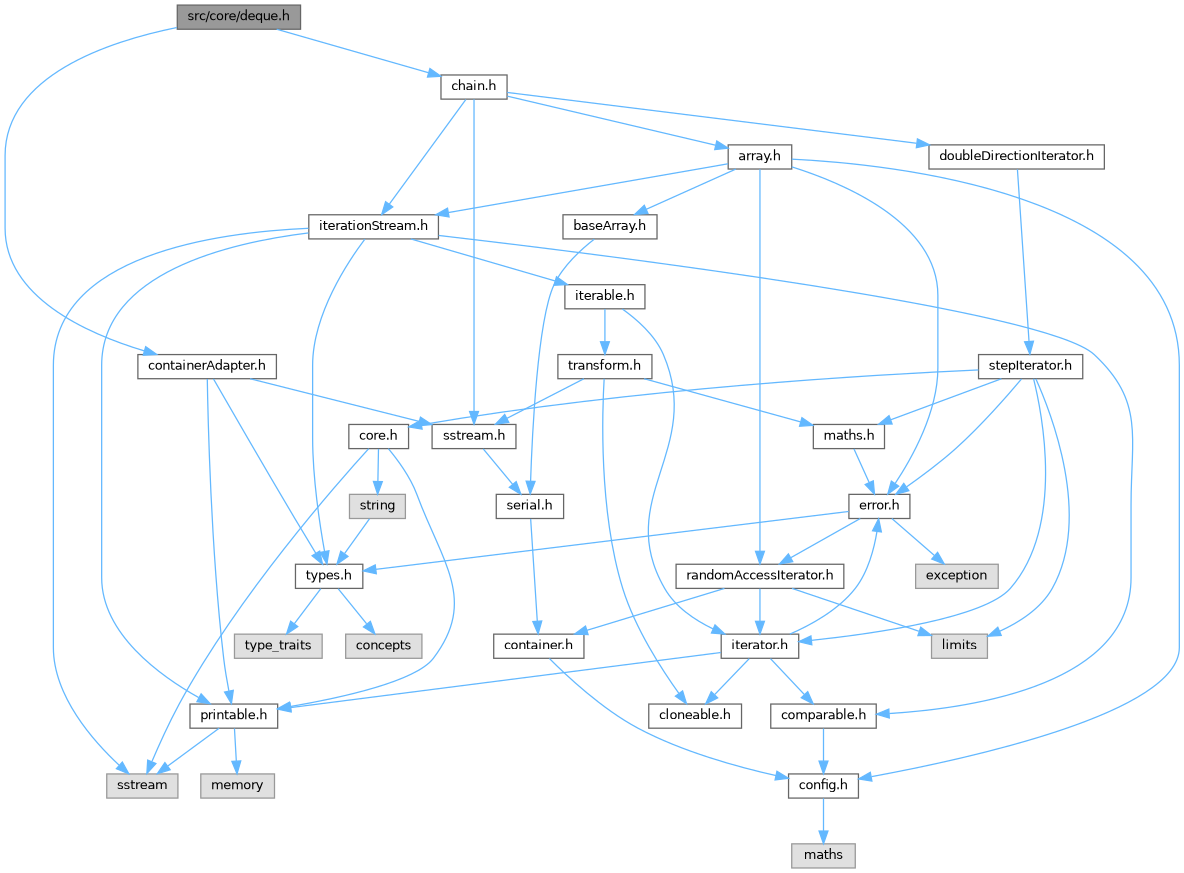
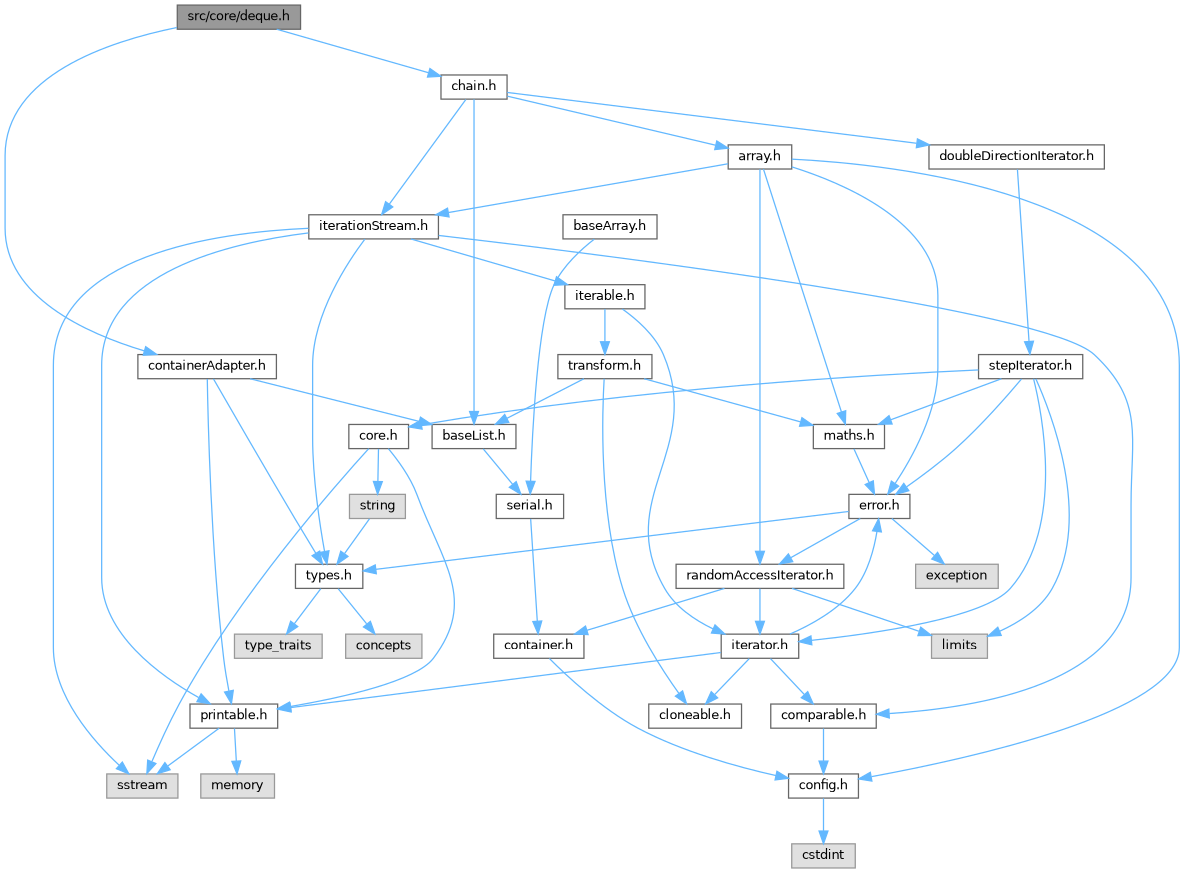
edge "array.h" -> "baseArray.h": now "array.h" -> "maths.h"
node "sstream.h": label "sstream.h" -> "baseList.h"
node "maths": label "maths" -> "cstdint"
